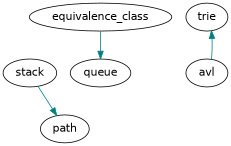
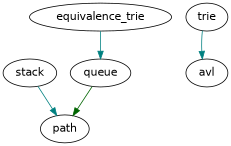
node "equivalence_class": label "equivalence_class" -> "equivalence_trie"
edge "avl" -> "trie": reversed
edge "queue" -> "path": added
